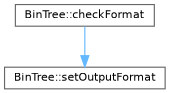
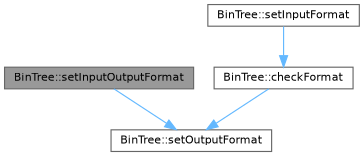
node "BinTree::setInputFormat": added
node "BinTree::setInputOutputFormat": added
